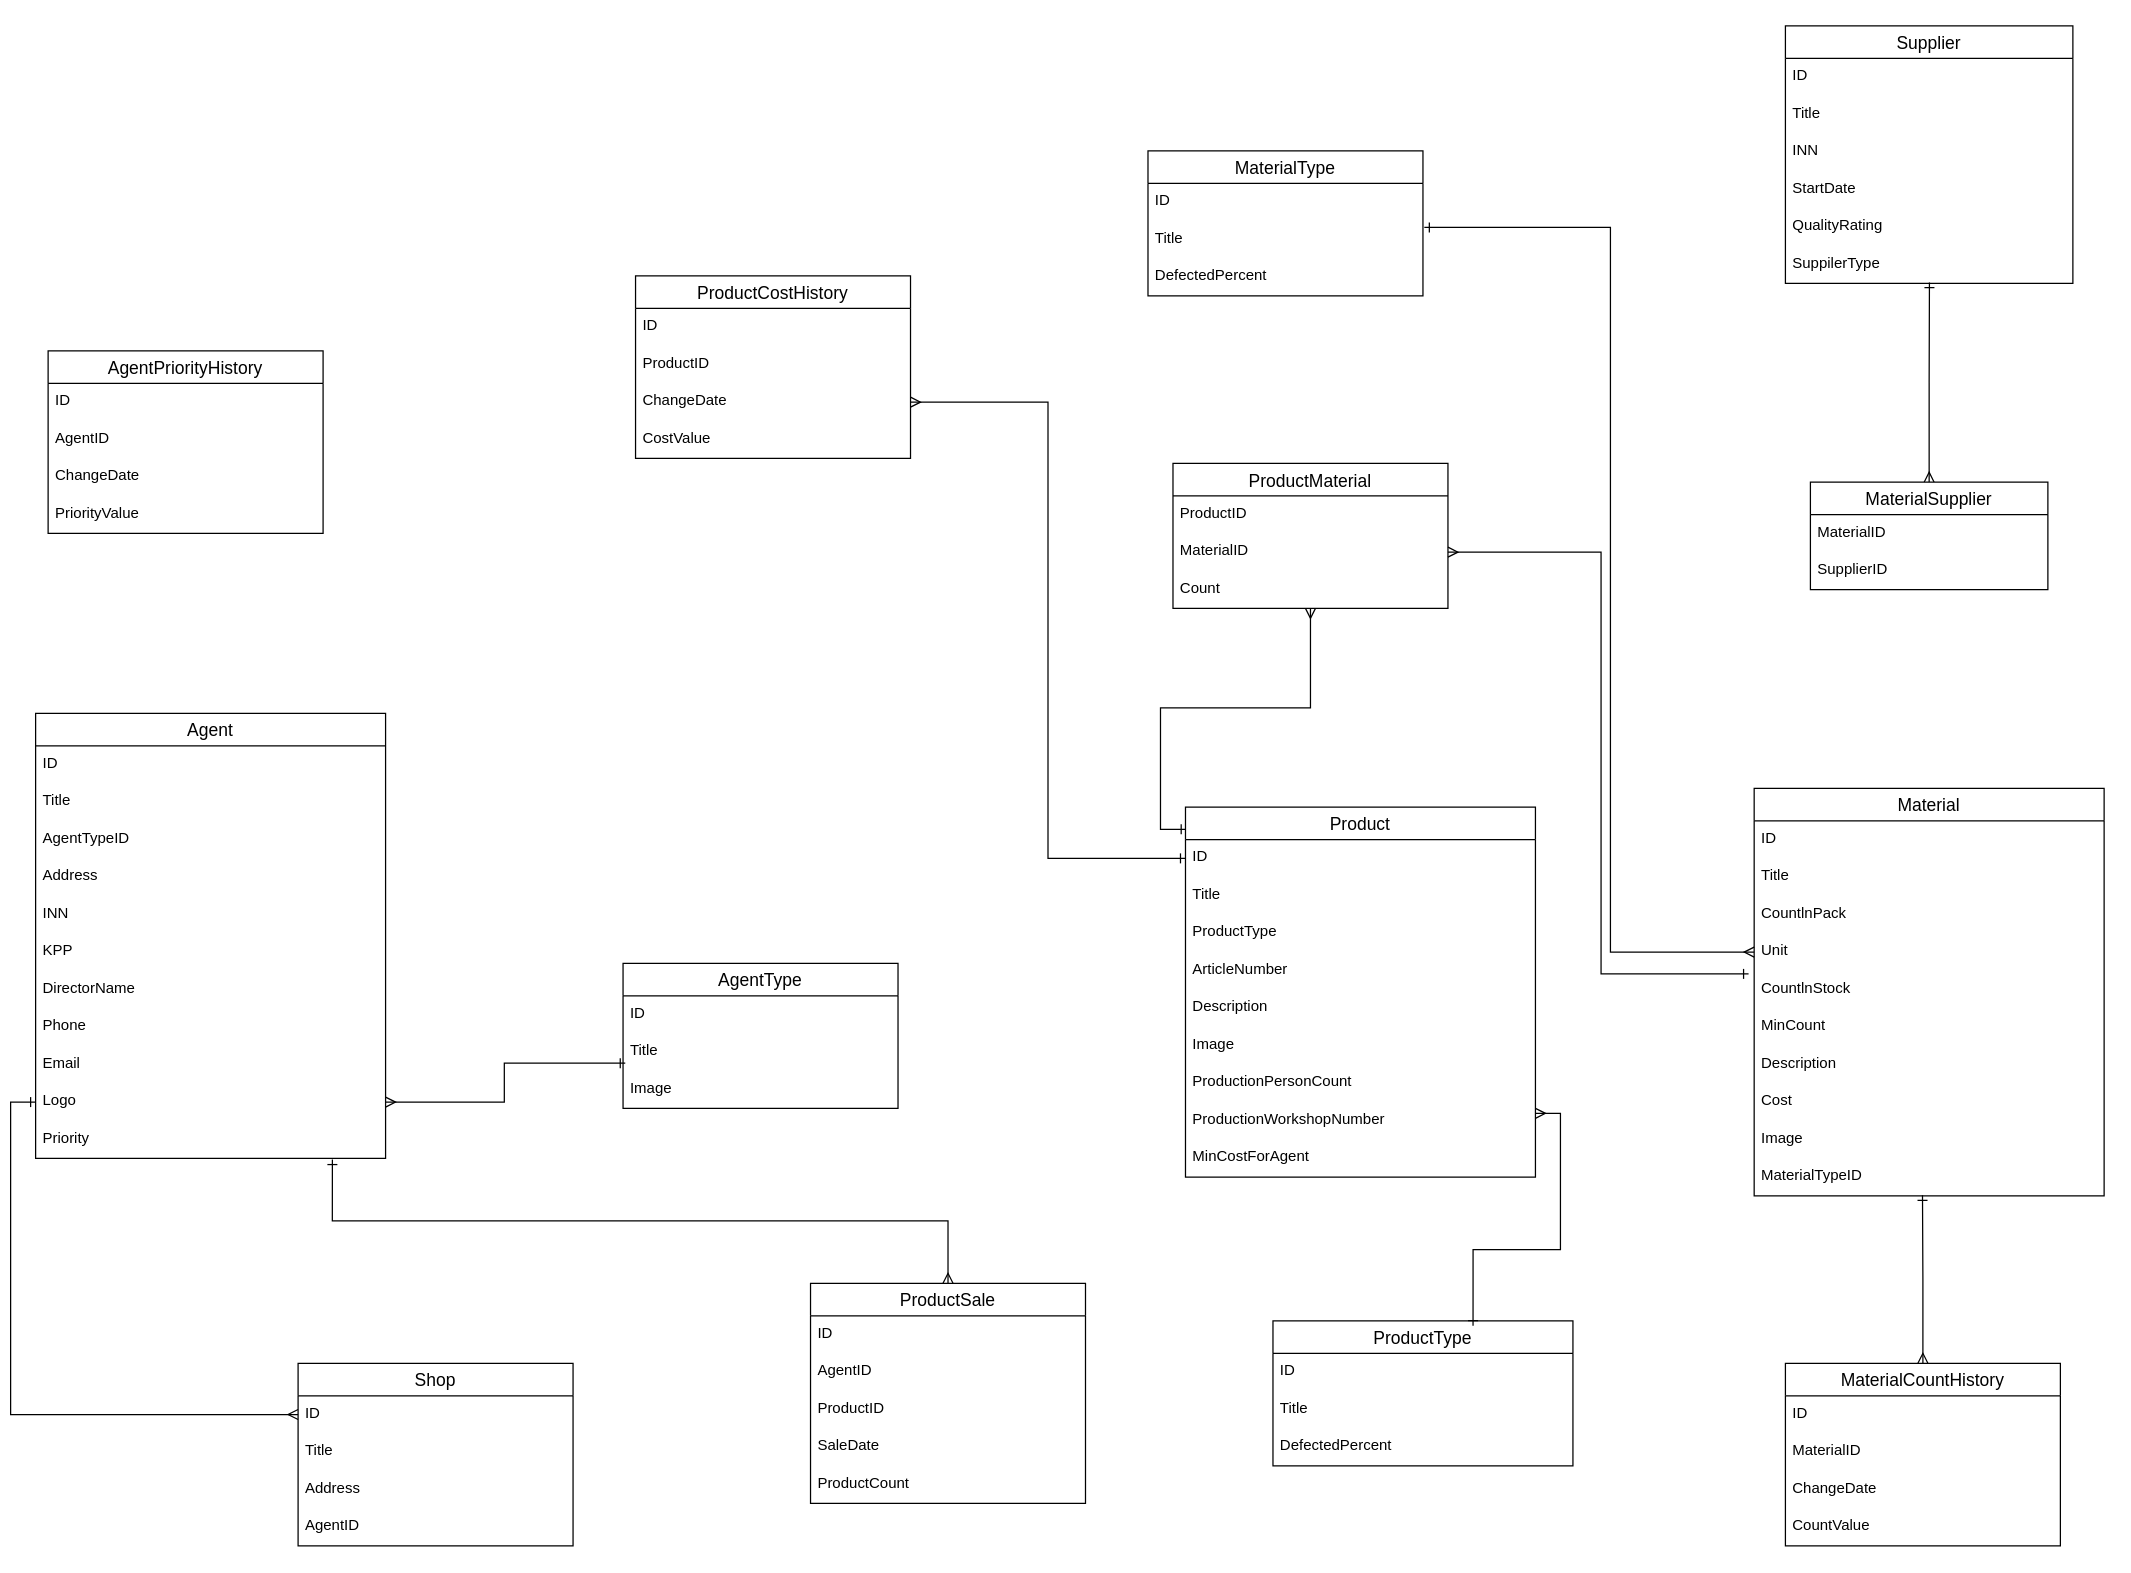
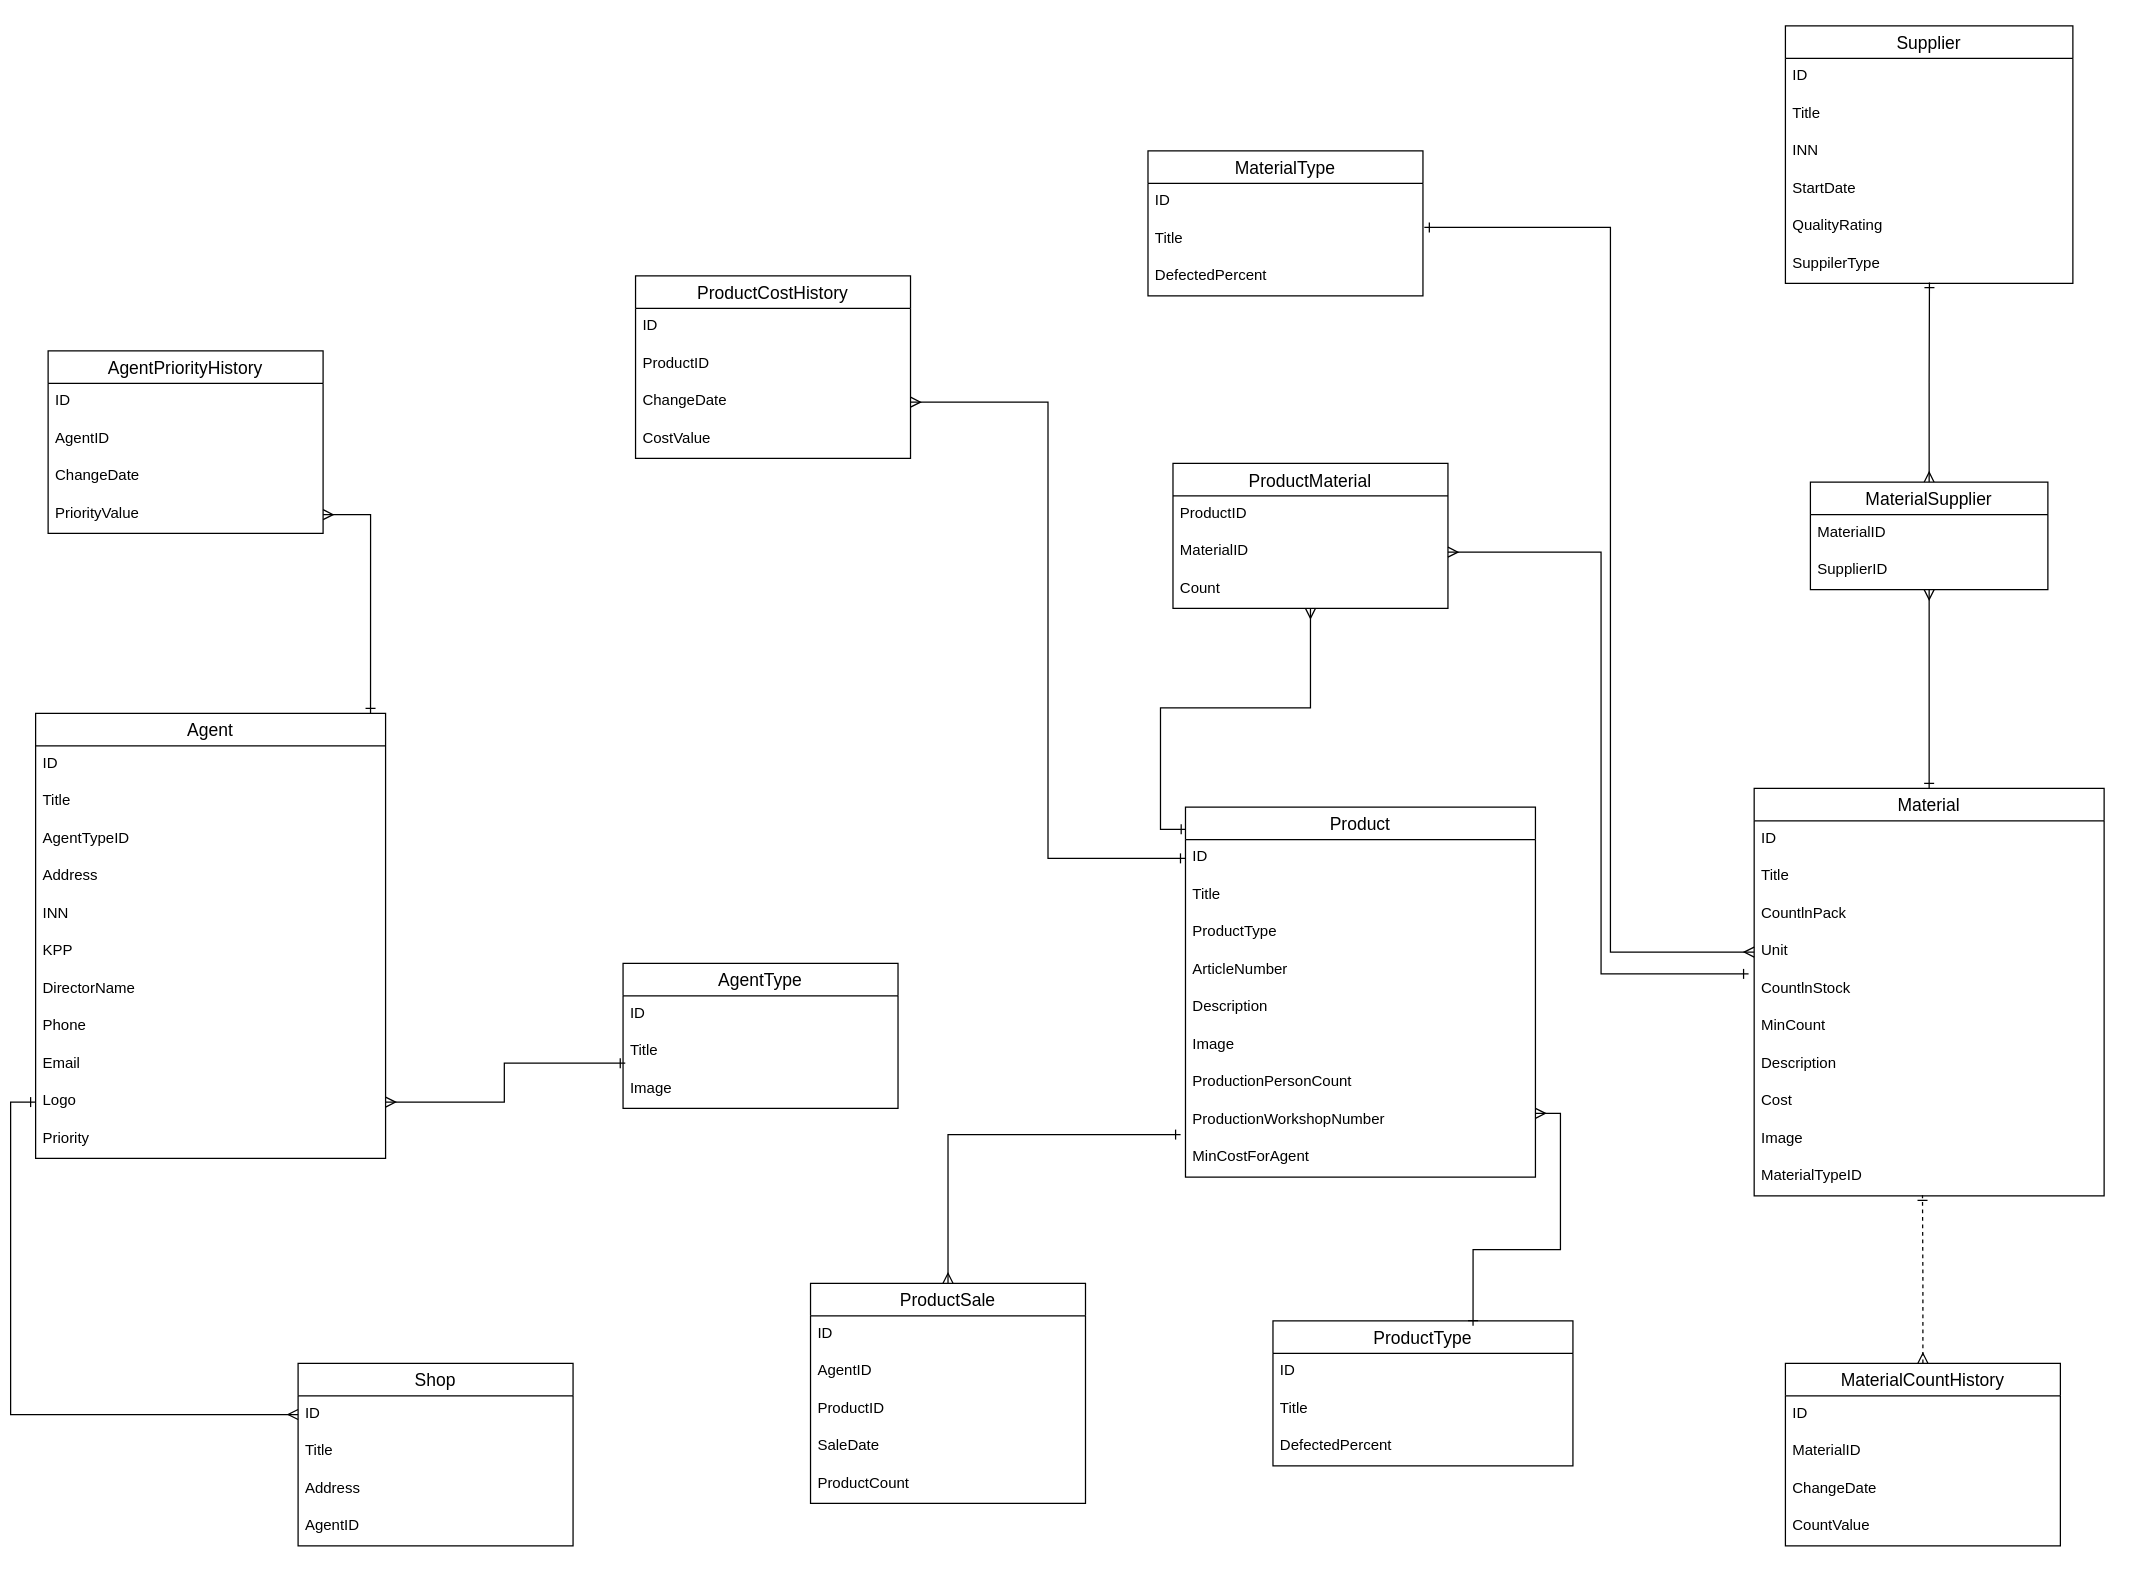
edge "PriorityValue" -- "Agent": added
edge "MaterialSupplier" -- "Material": added
edge "ProductionWorkshopNumber" -- "ProductSale": added
edge "Priority" -- "ProductSale": removed
edge "MaterialTypeID" -- "MaterialCountHistory": style solid -> dashed
